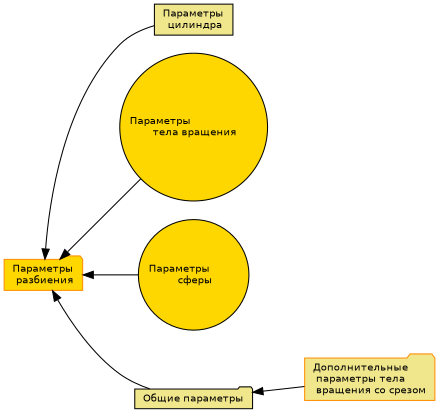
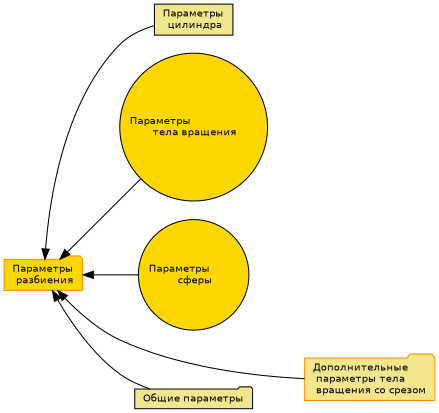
edge "Дополнительные параметры тела вращения со срезом" -> "Общие параметры": now "Дополнительные параметры тела вращения со срезом" -> "Параметры разбиения"
